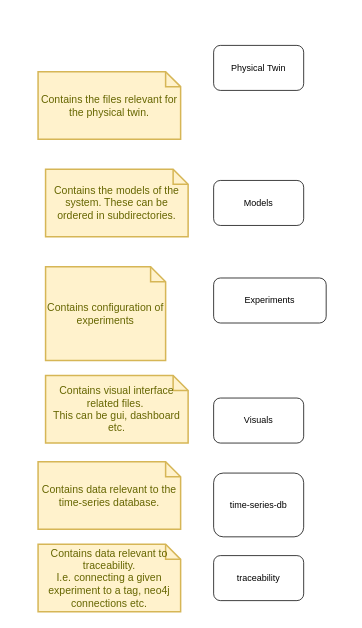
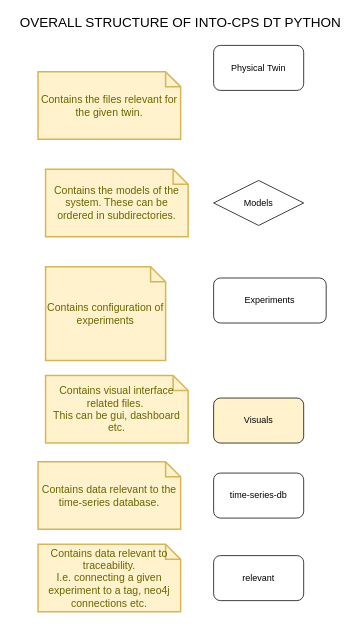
node "OVERALL STRUCTURE OF INTO-CPS DT PYTHON": added
node "Contains the files relevant for the physical twin.": label "Contains the files relevant for the physical twin." -> "Contains the files relevant for the given twin."
node "Models": shape rounded rectangle -> diamond
node "Visuals": fillcolor #ffffff -> #fff2cc
node "time-series-db": size 90x64 -> 90x45
node "traceability": label "traceability" -> "relevant"
